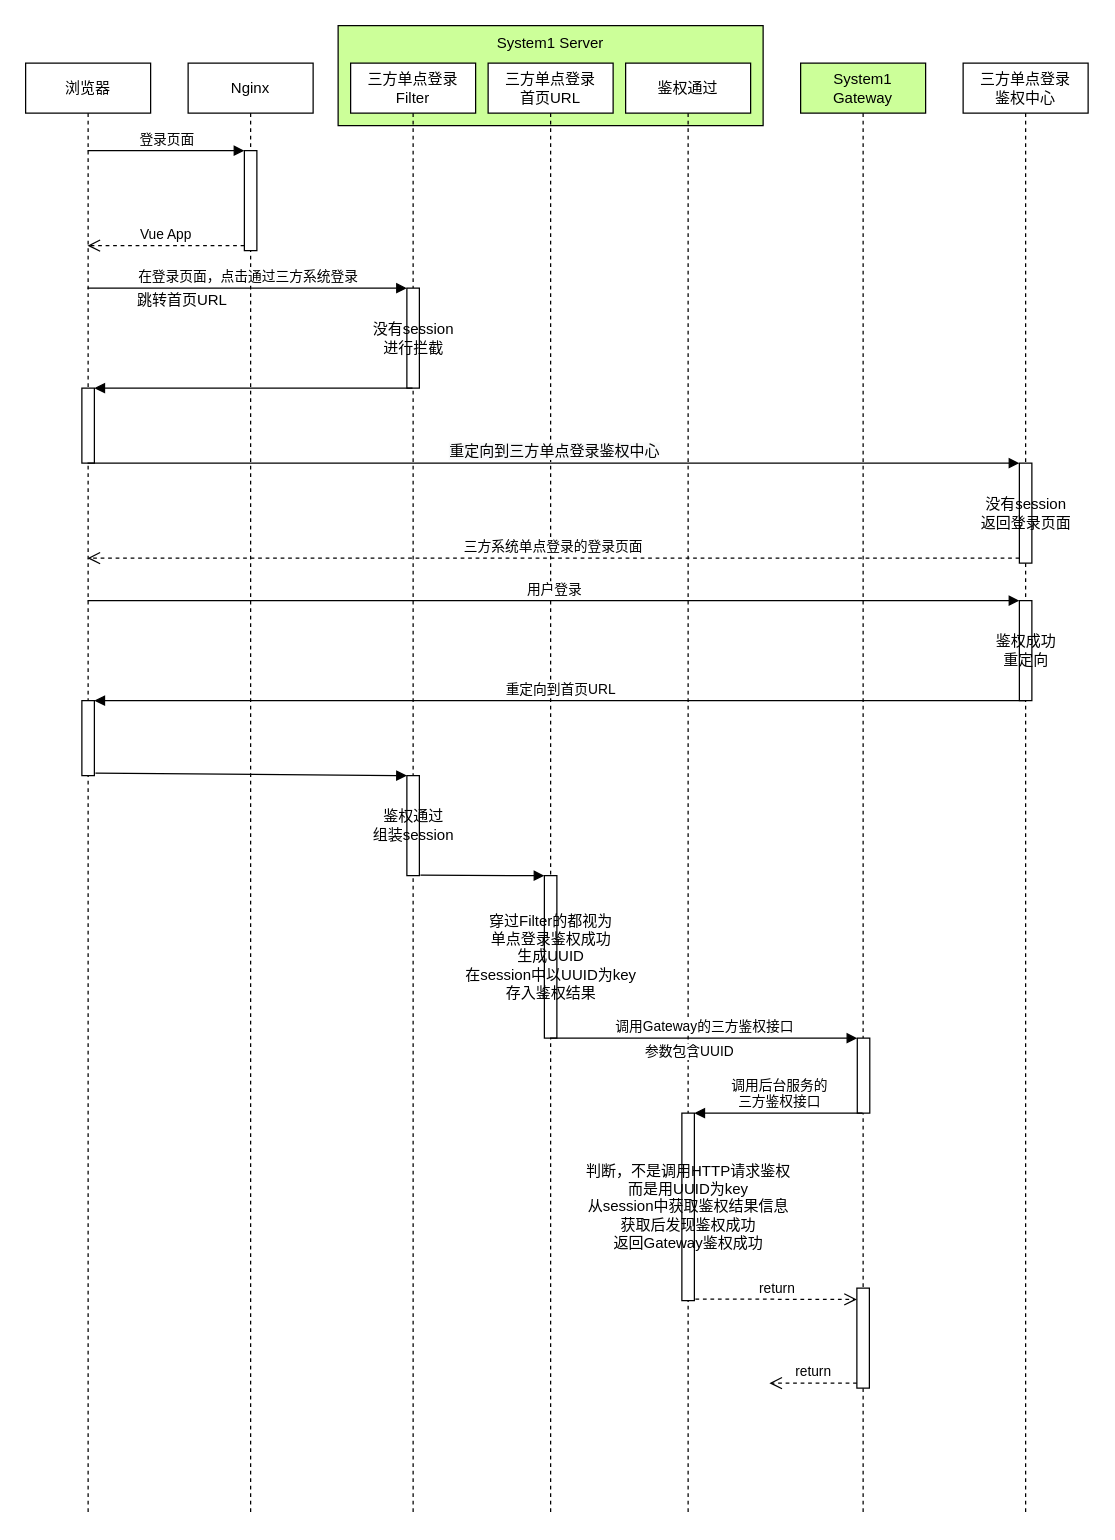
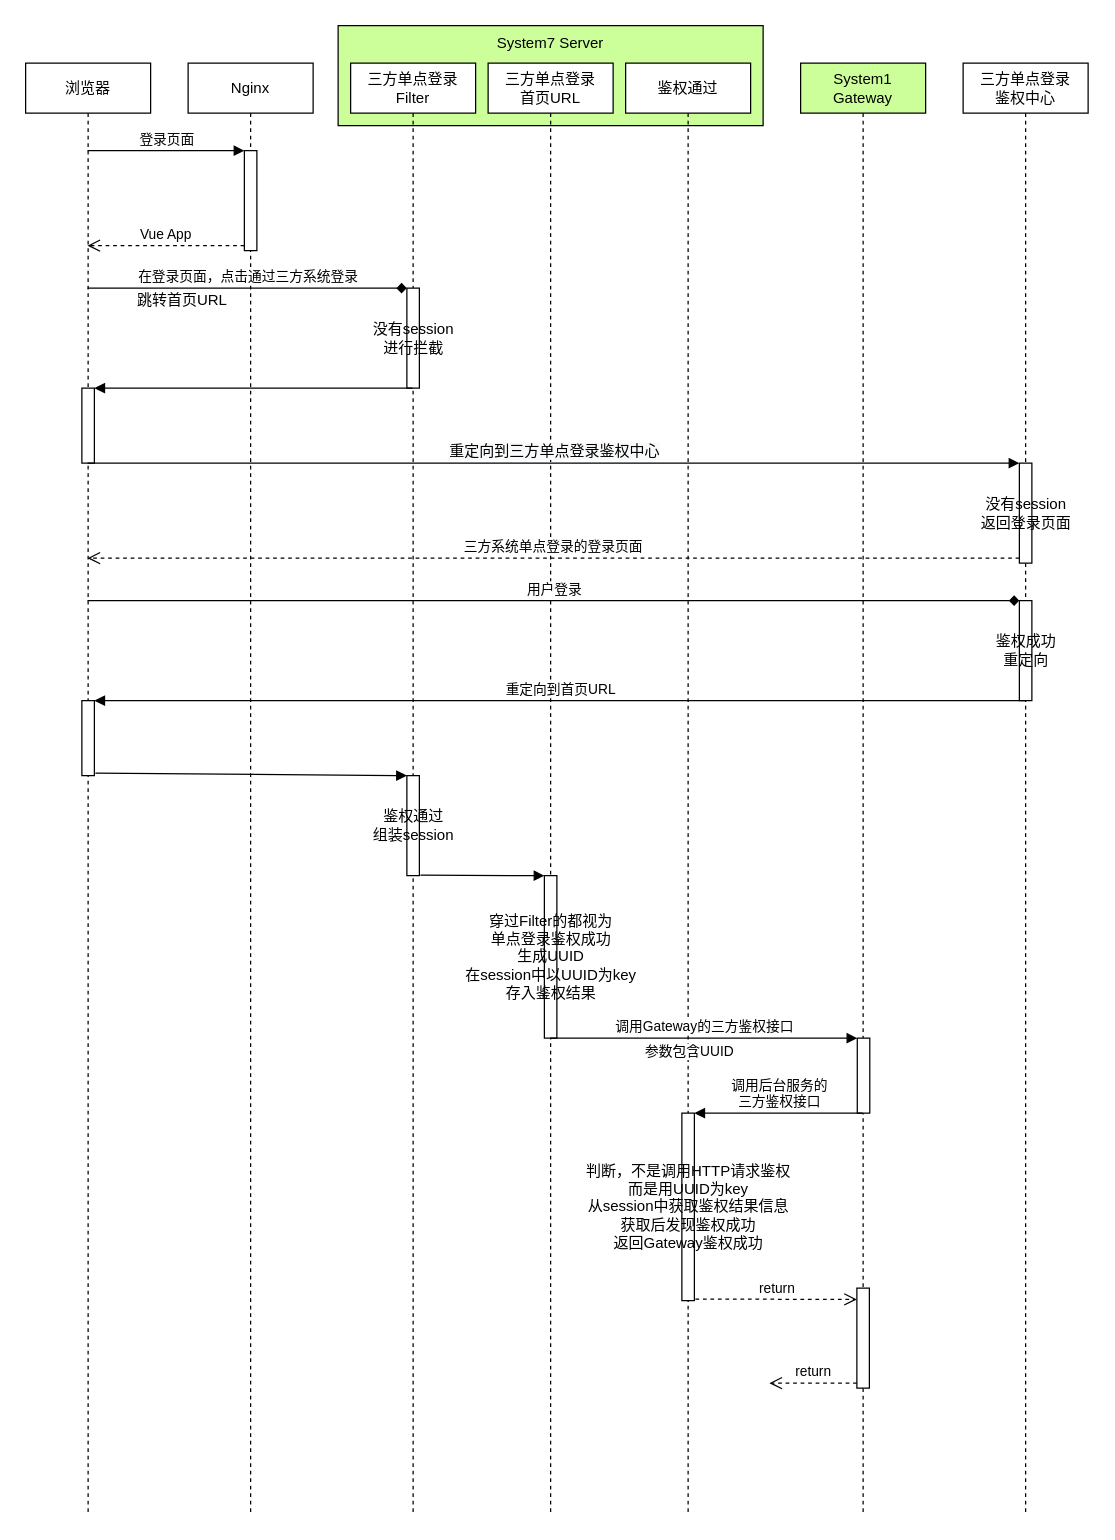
node "System1 Server": label "System1 Server" -> "System7 Server"
edge "浏览器" -> "没有session 进行拦截": arrowhead block -> diamond
edge "浏览器" -> "鉴权成功 重定向": arrowhead block -> diamond
